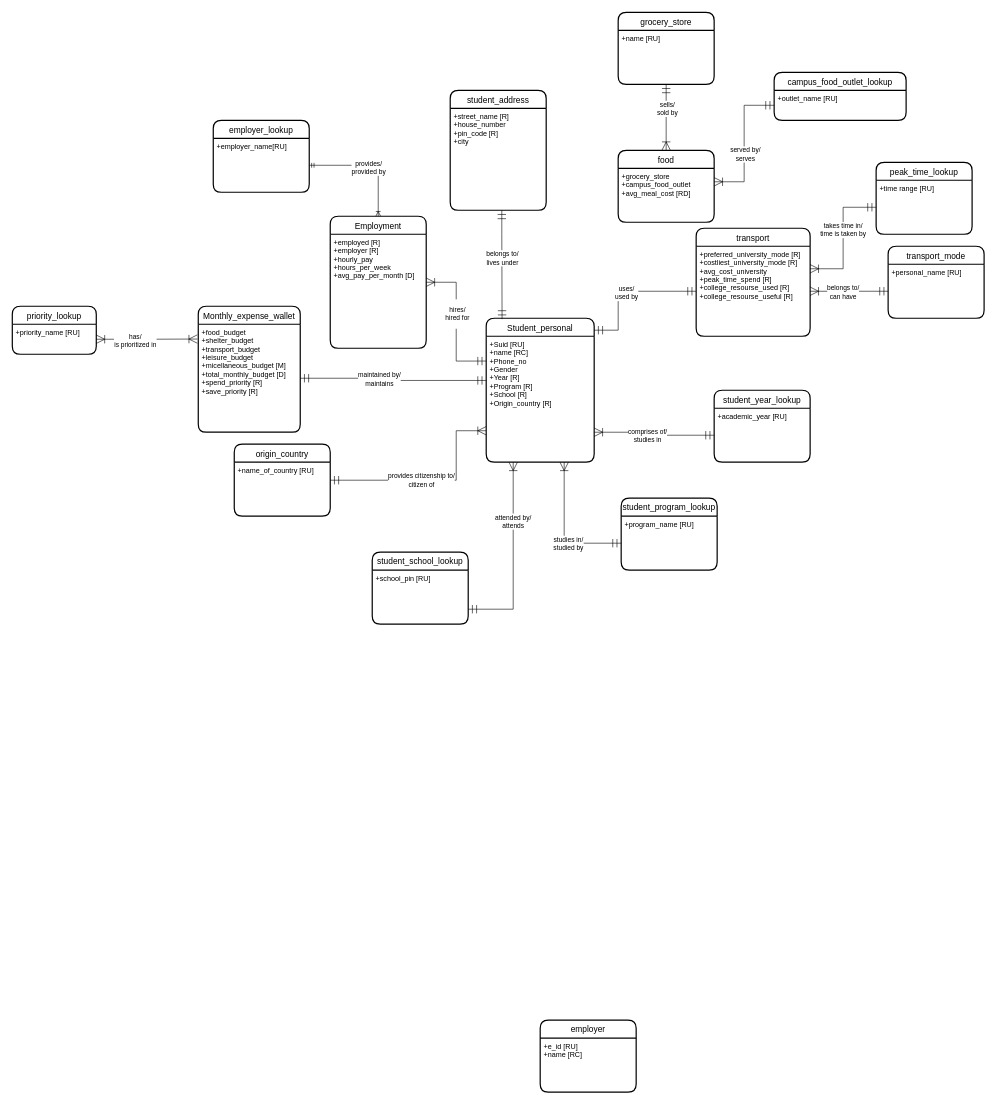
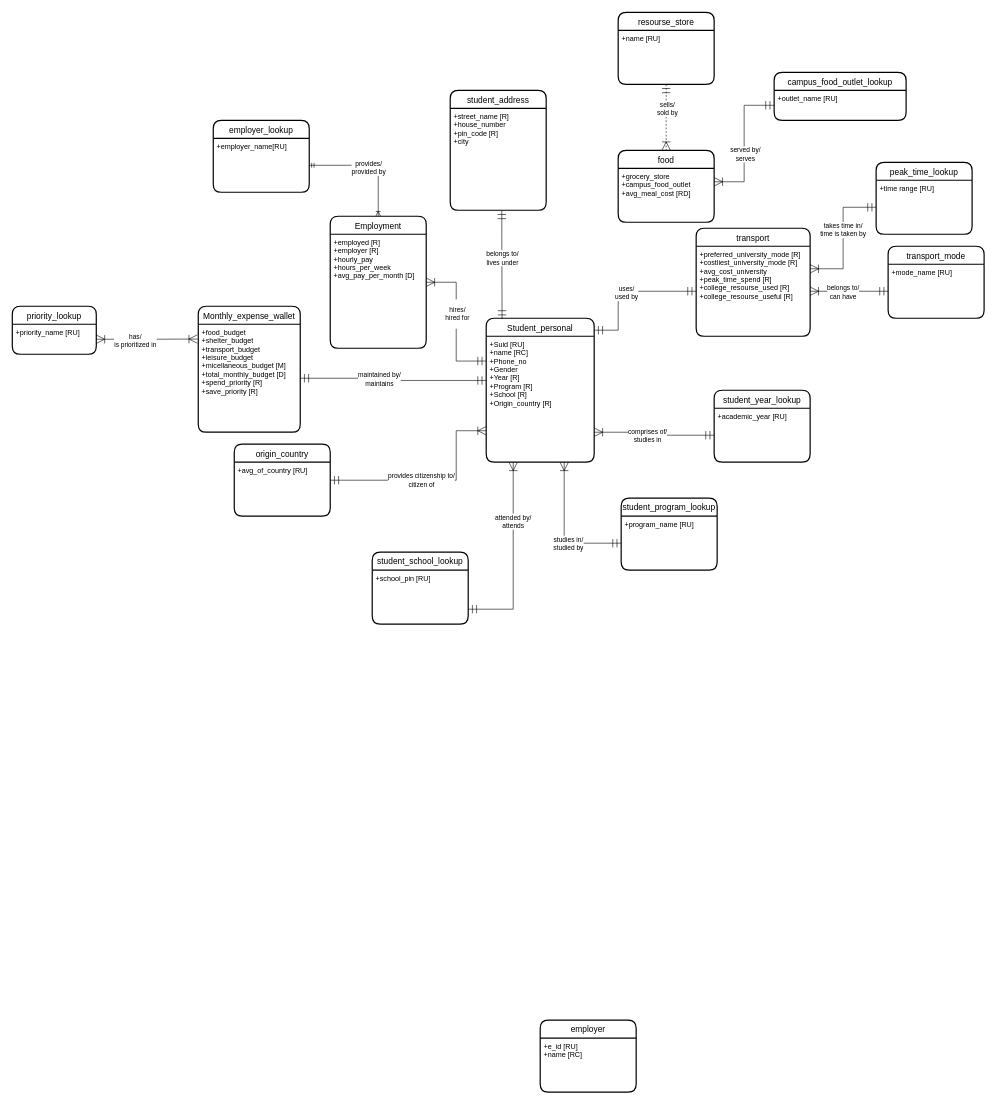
node "grocery_store": label "grocery_store" -> "resourse_store"
edge "+name [RU]" -- "food": style solid -> dashed
node "+personal_name [RU]": label "+personal_name [RU]" -> "+mode_name [RU]"
node "+name_of_country [RU]": label "+name_of_country [RU]" -> "+avg_of_country [RU]"
